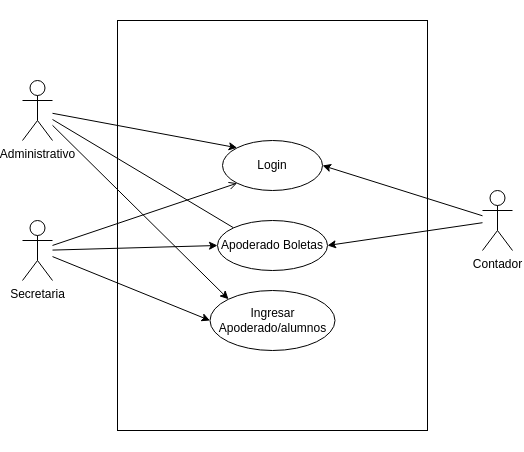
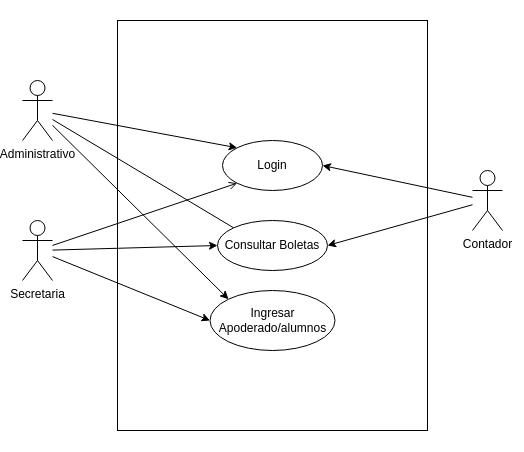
node "Contador": moved (498, 221) -> (488, 201)
node "Apoderado Boletas": label "Apoderado Boletas" -> "Consultar Boletas"
